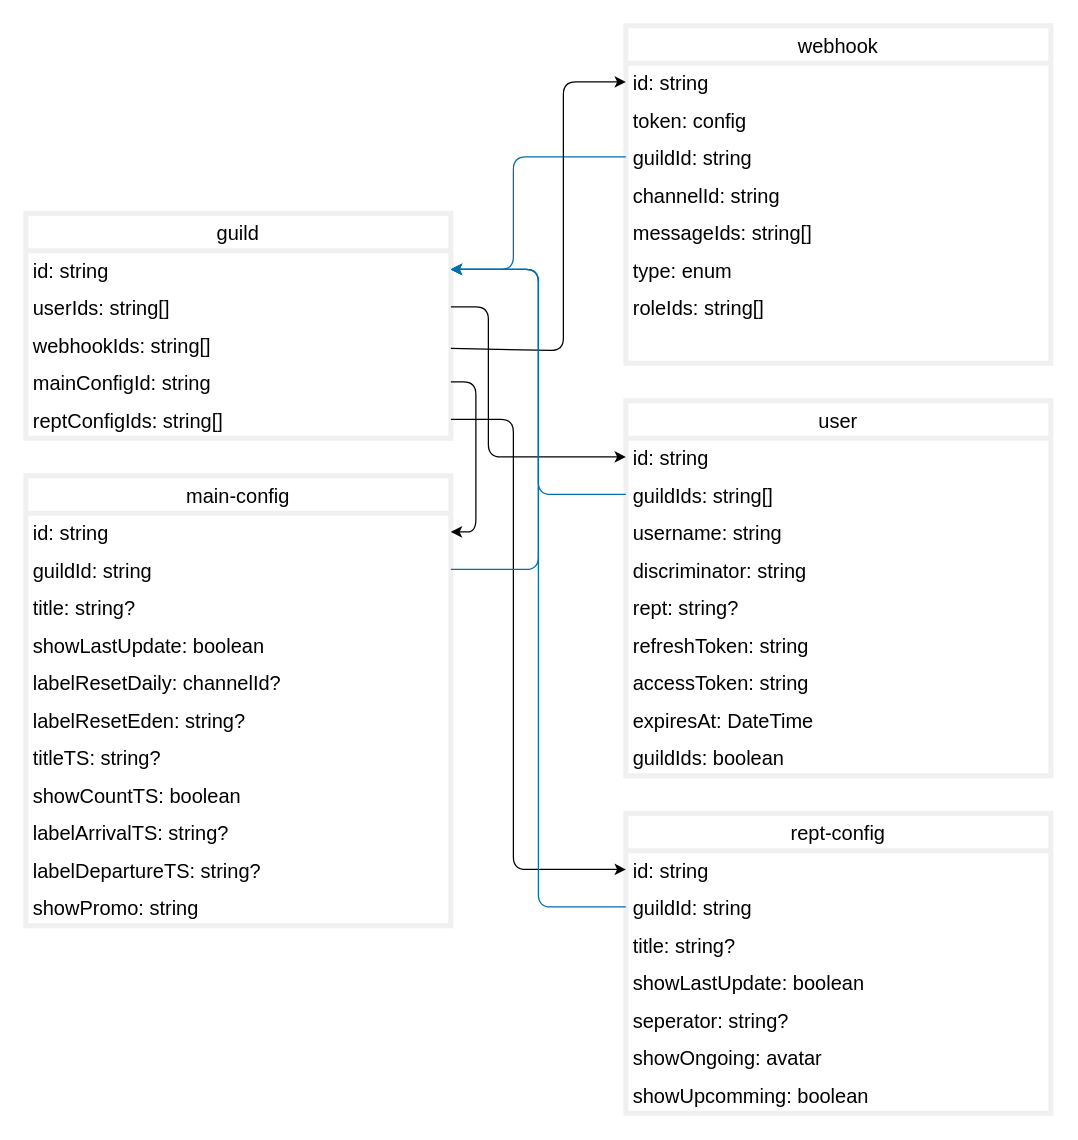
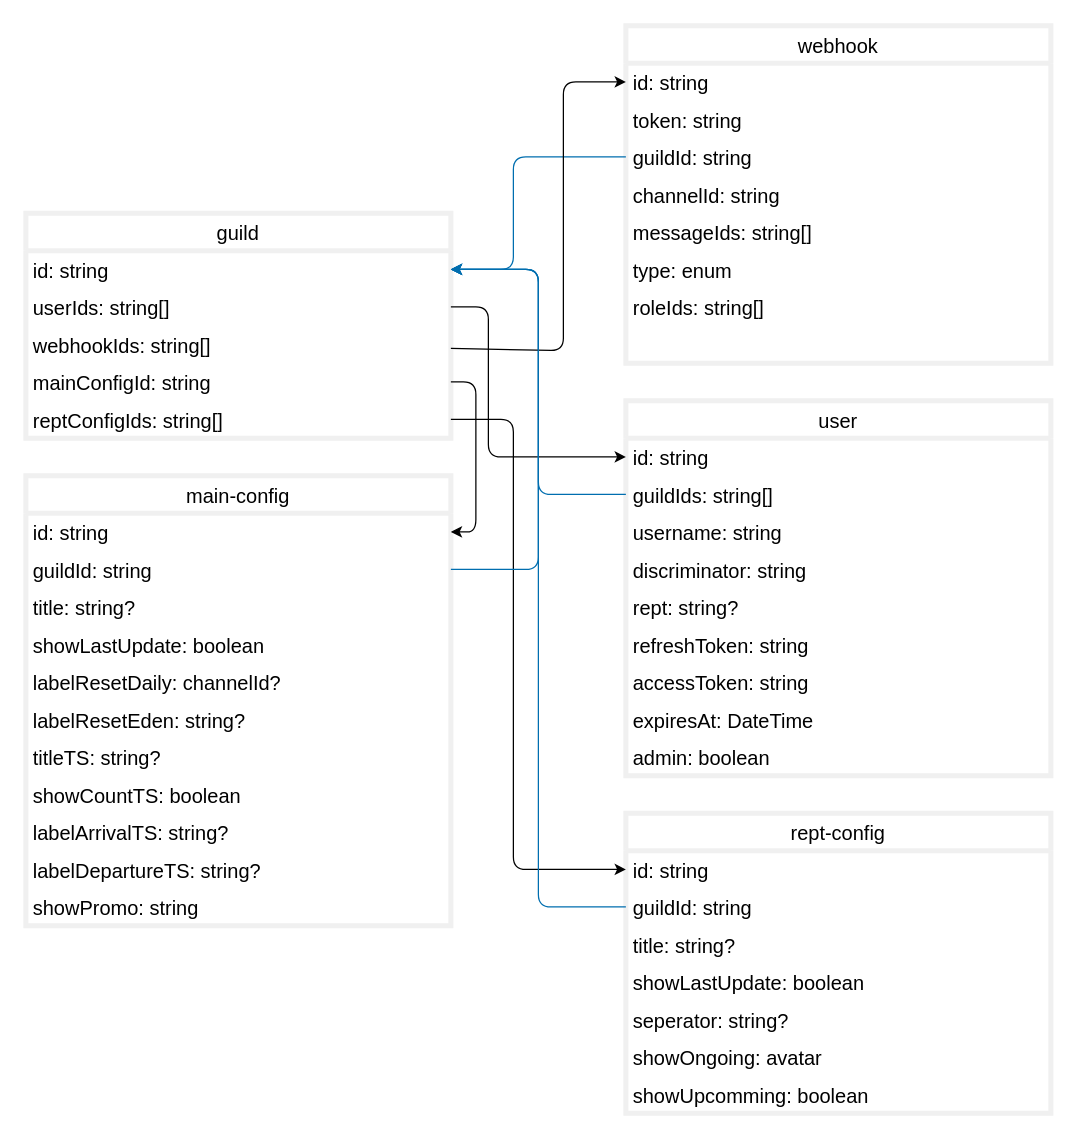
node "token: config": label "token: config" -> "token: string"
node "guildIds: boolean": label "guildIds: boolean" -> "admin: boolean"
